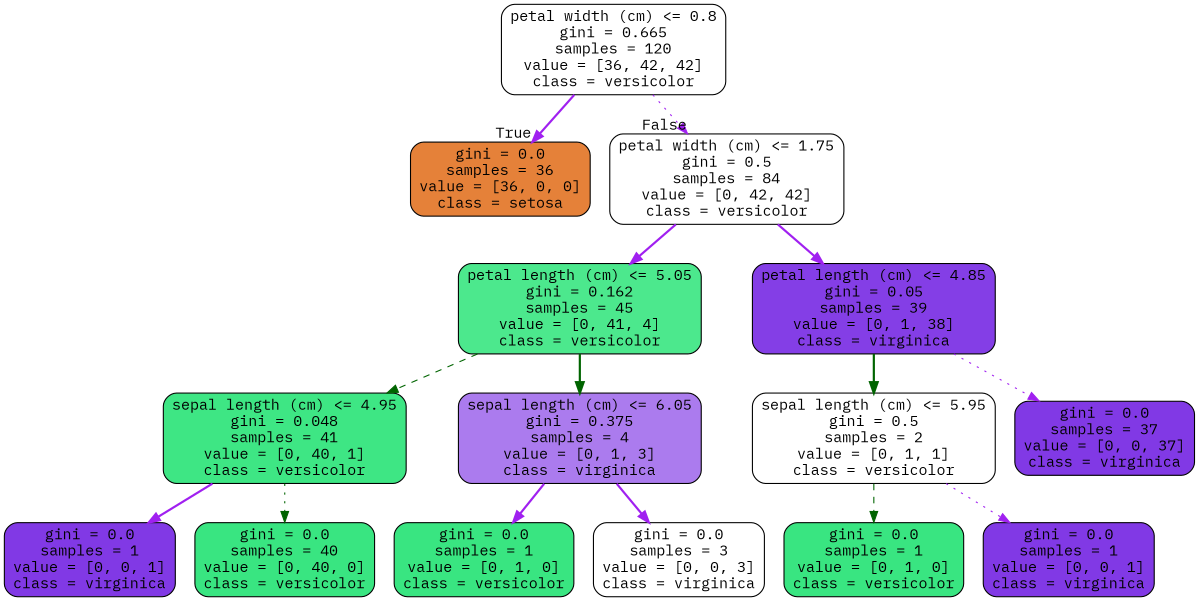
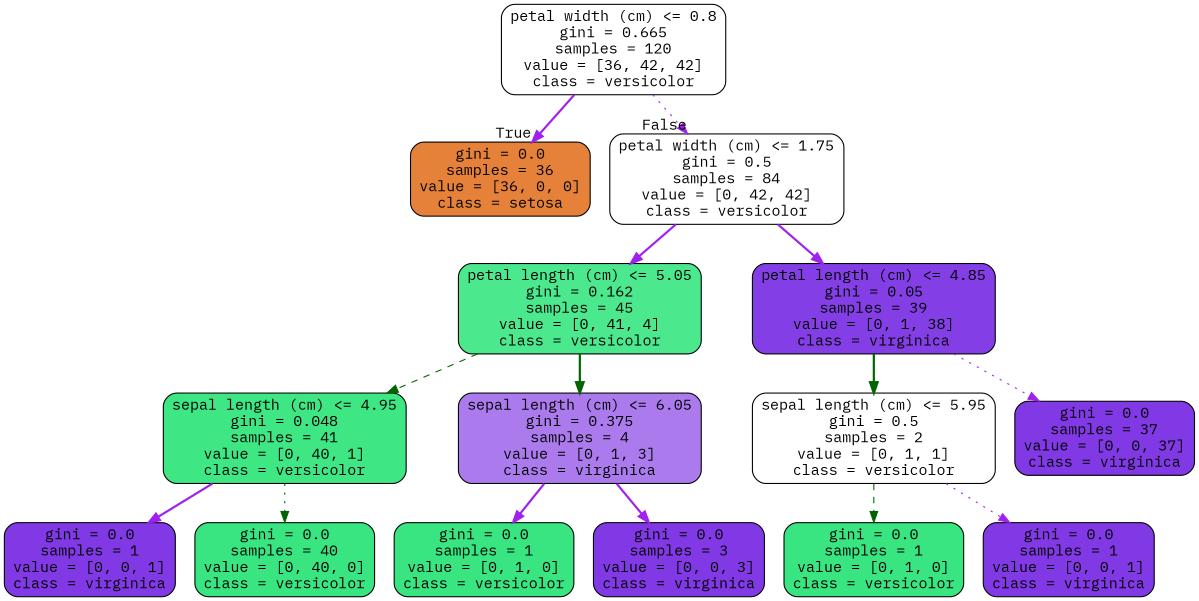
node "gini = 0.0 samples = 3 value = [0, 0, 3] class = virginica": fillcolor #ffffff -> #8139e5
